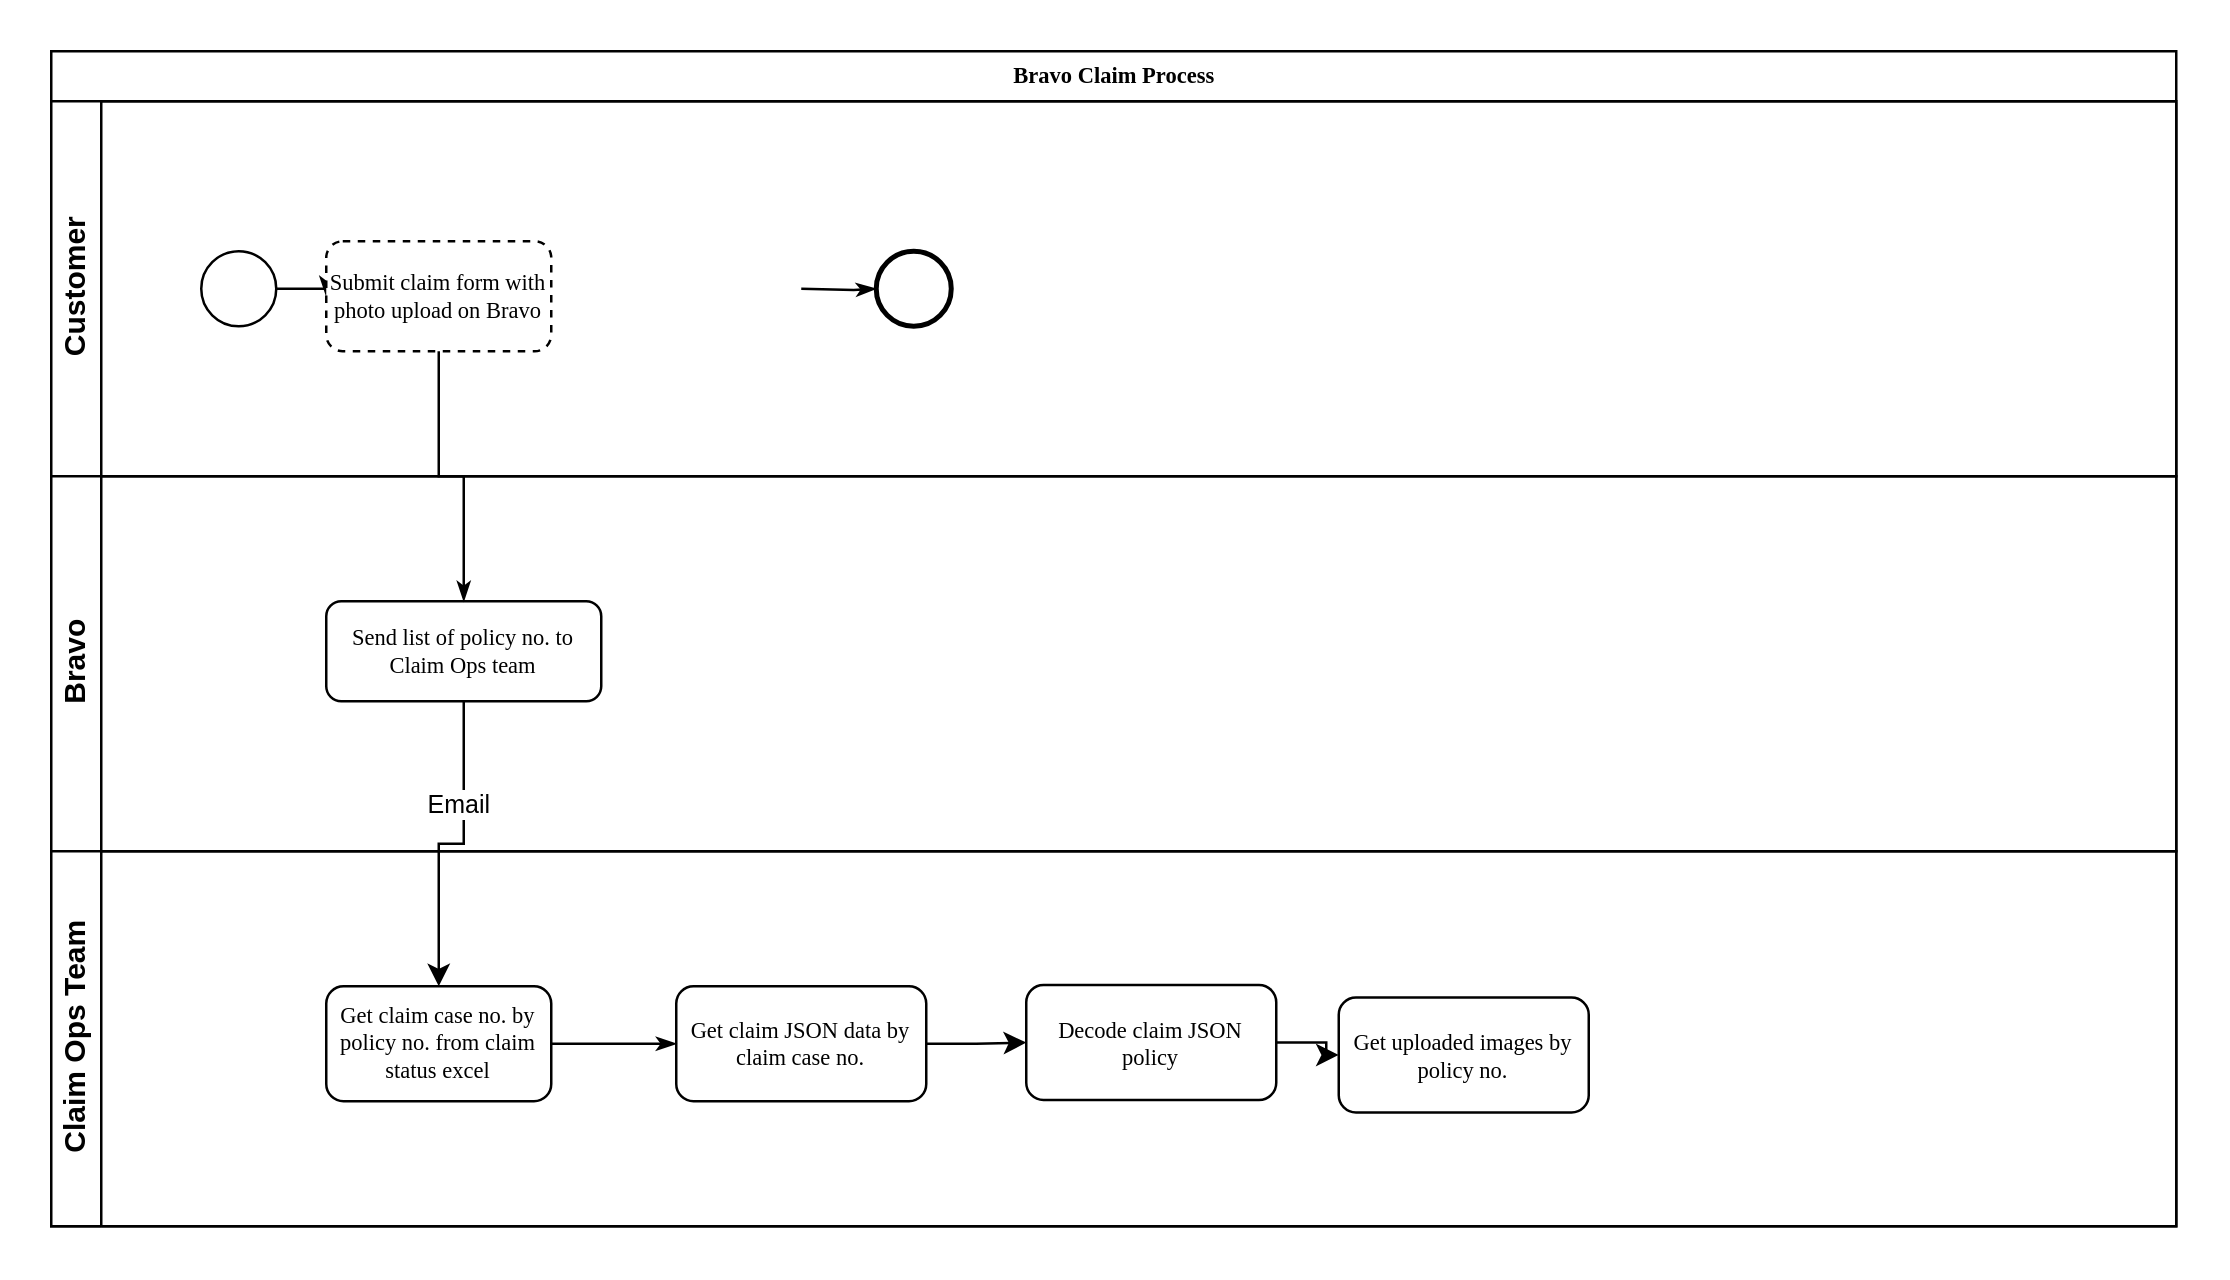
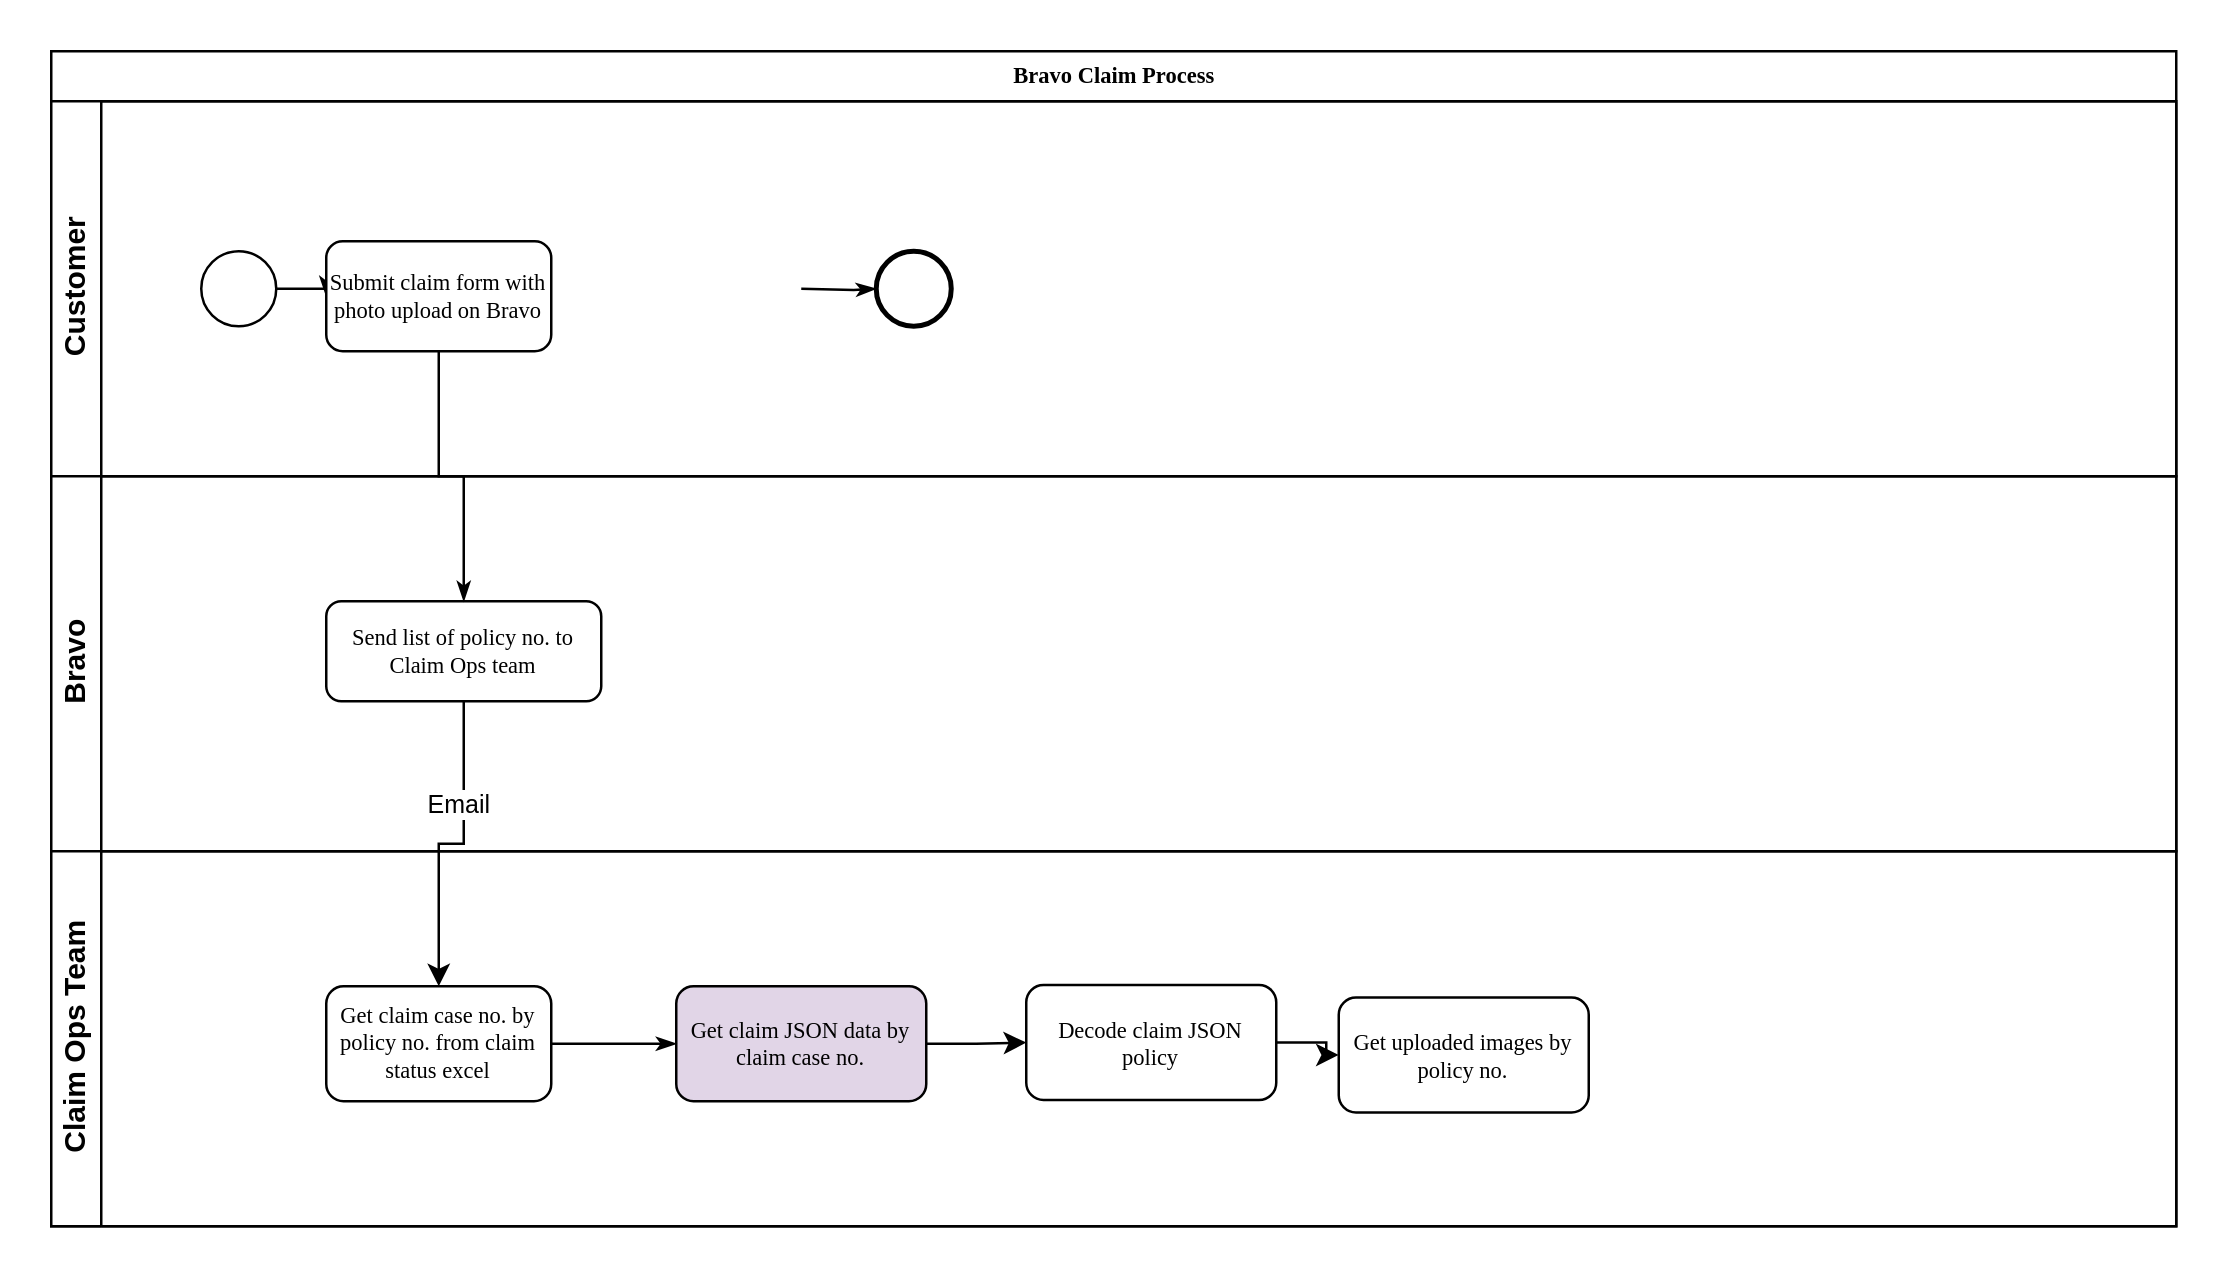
node "Submit claim form with photo upload on Bravo": style dashed -> solid
node "Get claim JSON data by claim case no.": fillcolor #ffffff -> #e1d5e7
